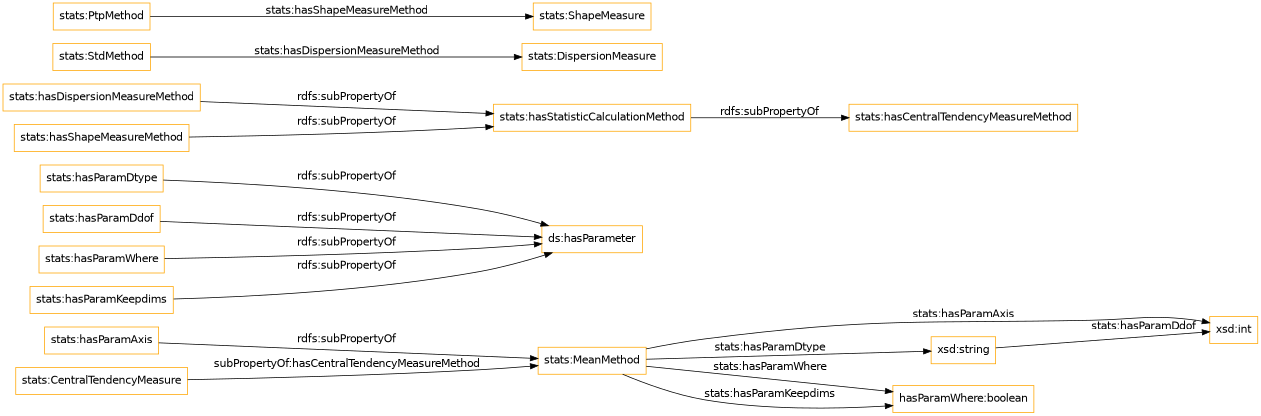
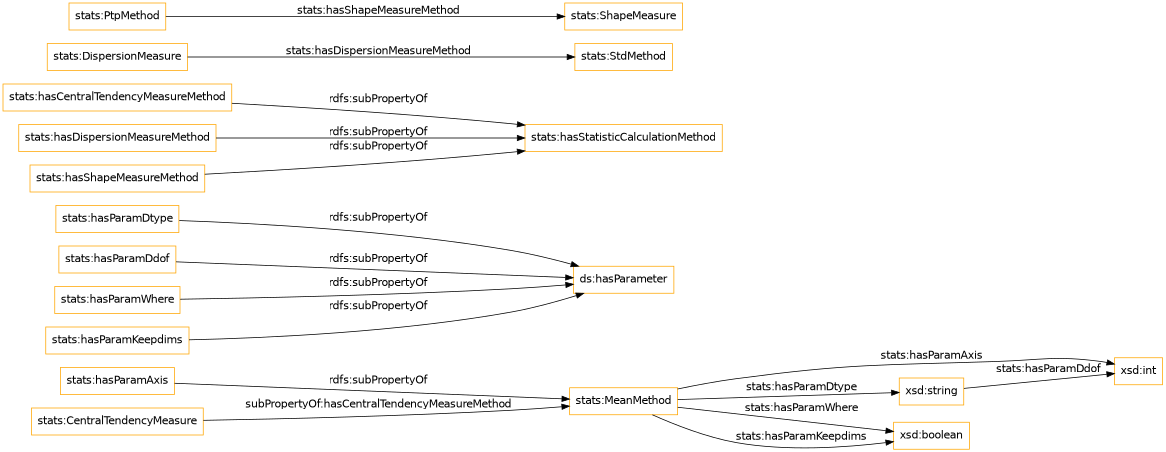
edge "stats:StdMethod" -> "stats:DispersionMeasure": reversed
edge "stats:hasStatisticCalculationMethod" -> "stats:hasCentralTendencyMeasureMethod": reversed
node "hasParamWhere:boolean": label "hasParamWhere:boolean" -> "xsd:boolean"
